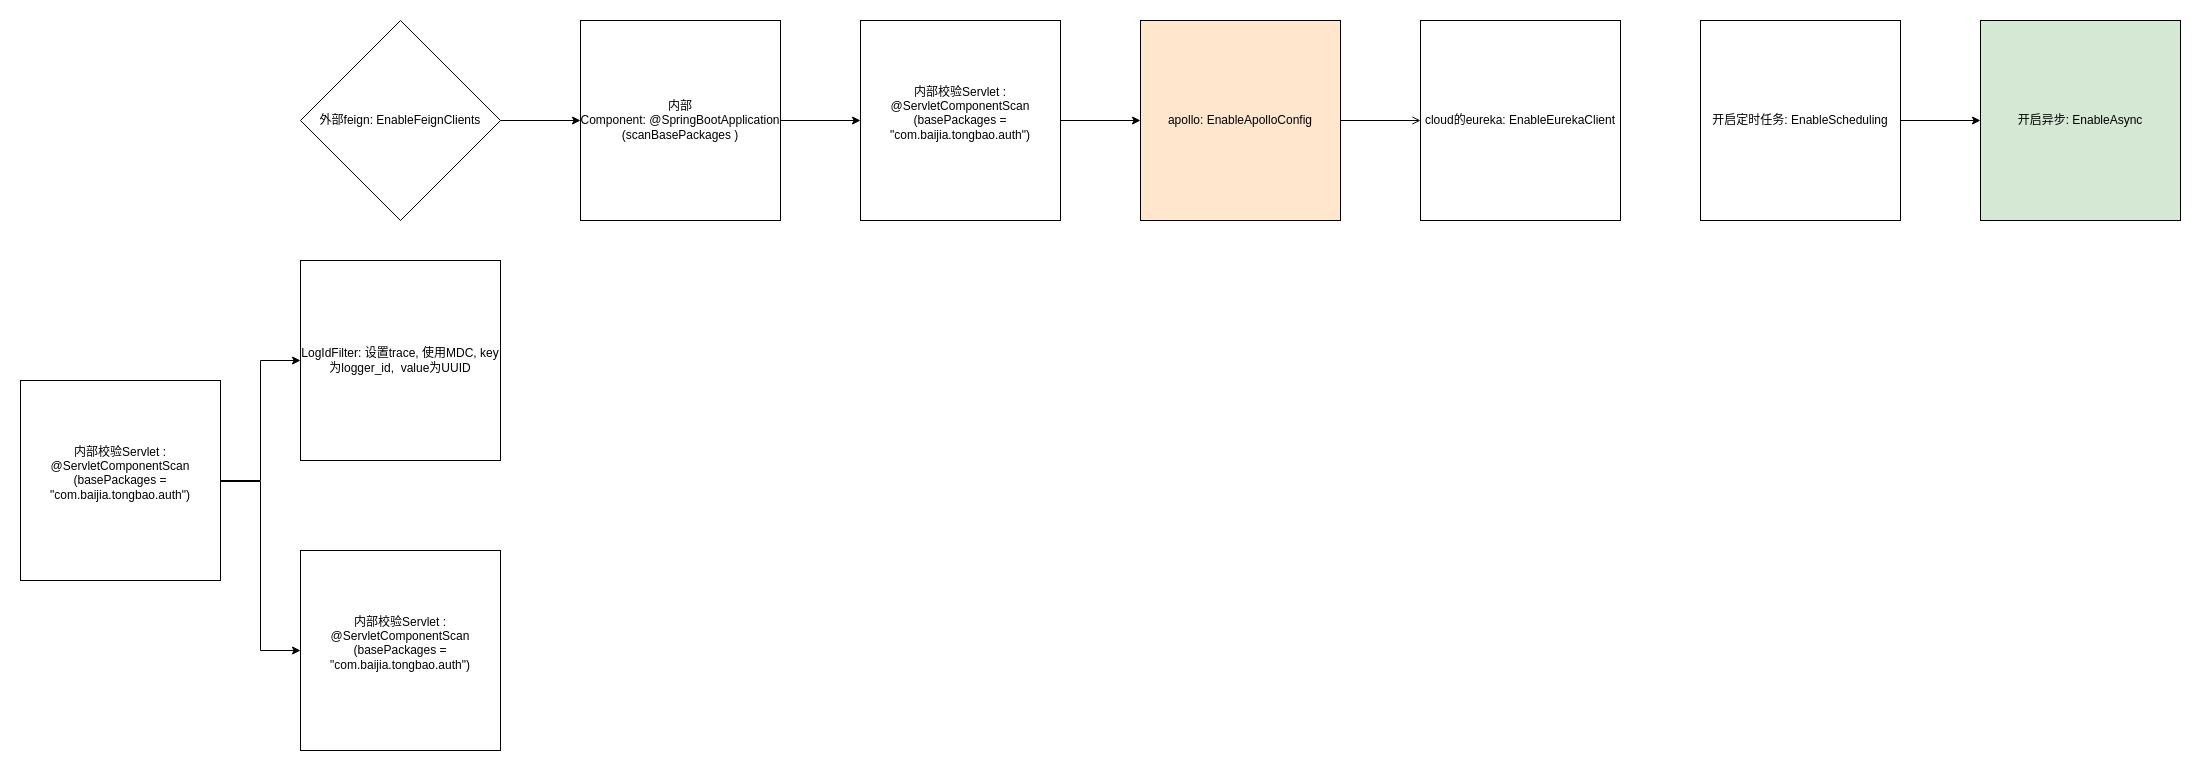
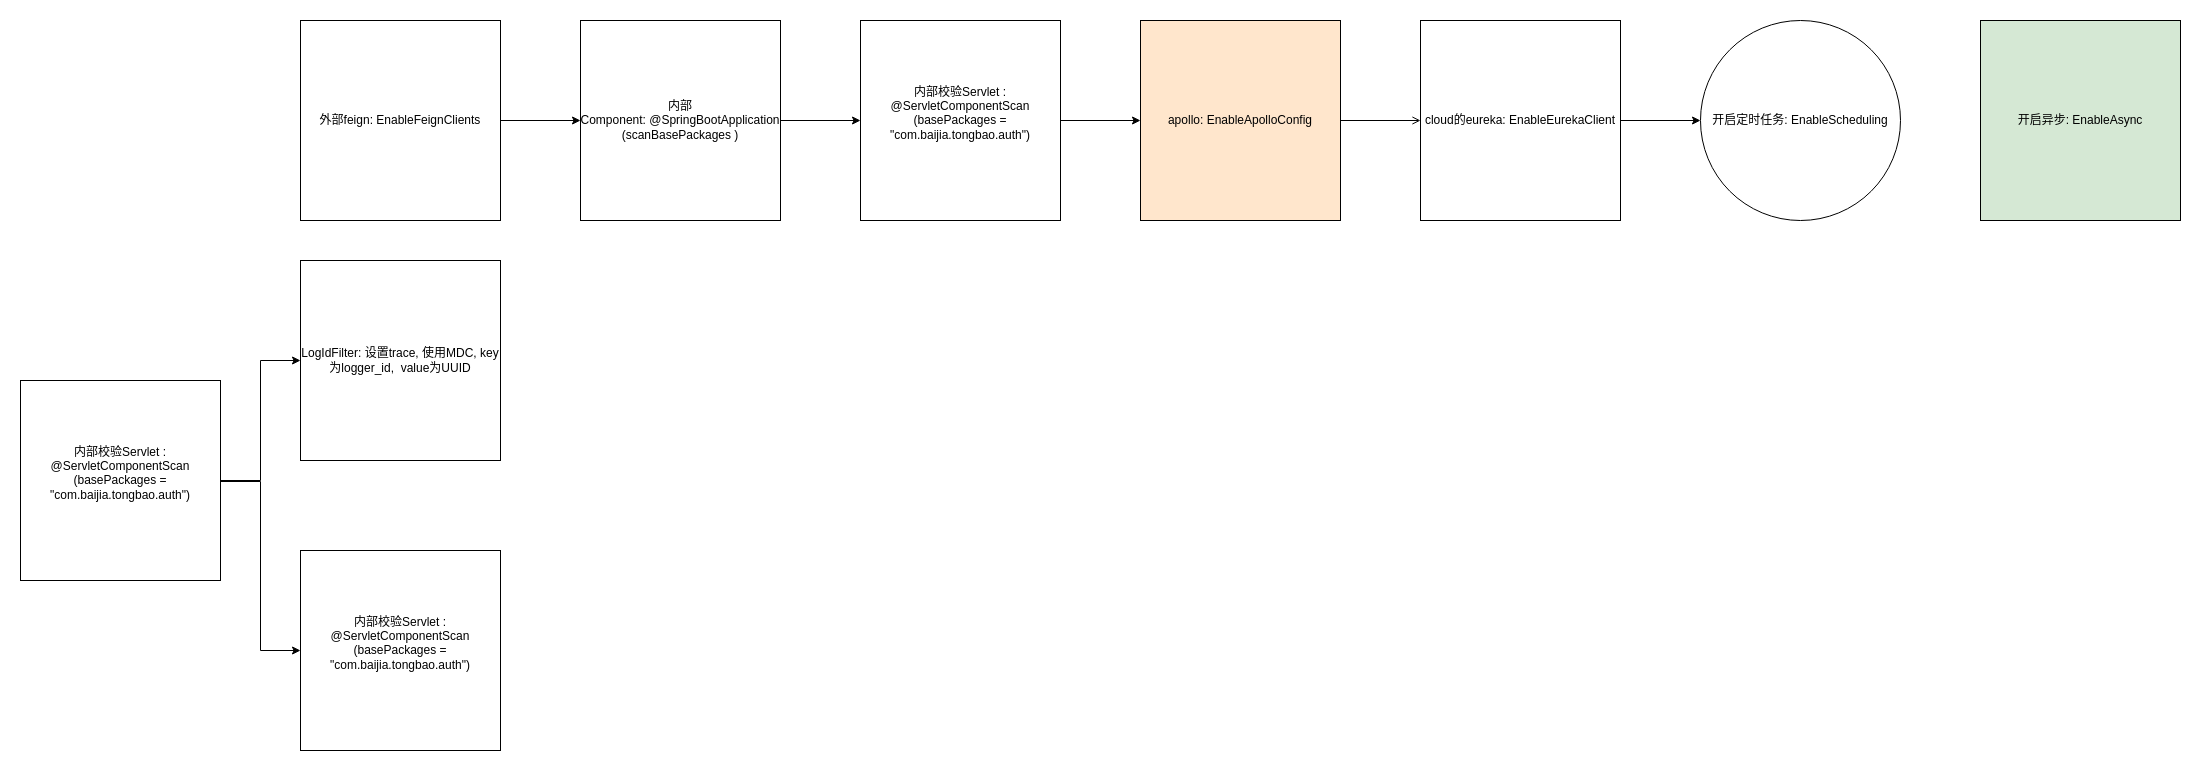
node "外部feign: EnableFeignClients": shape diamond -> rectangle
edge "cloud的eureka: EnableEurekaClient" -> "开启定时任务: EnableScheduling": added
node "开启定时任务: EnableScheduling": shape rectangle -> ellipse
edge "开启定时任务: EnableScheduling" -> "开启异步: EnableAsync": removed
